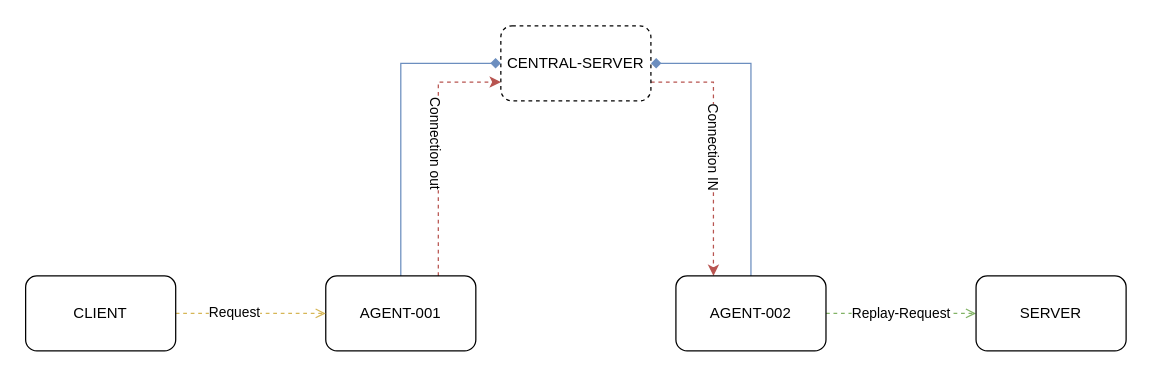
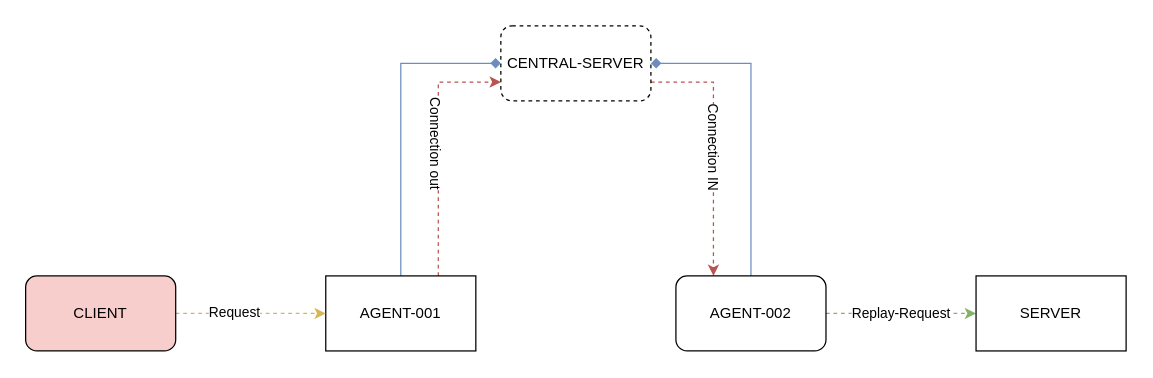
node "CLIENT": fillcolor #ffffff -> #f8cecc
edge "CLIENT" -> "AGENT-001": arrowhead open -> classic
node "AGENT-001": shape rounded rectangle -> rectangle
edge "AGENT-002" -> "SERVER": arrowhead open -> classic
node "SERVER": shape rounded rectangle -> rectangle
